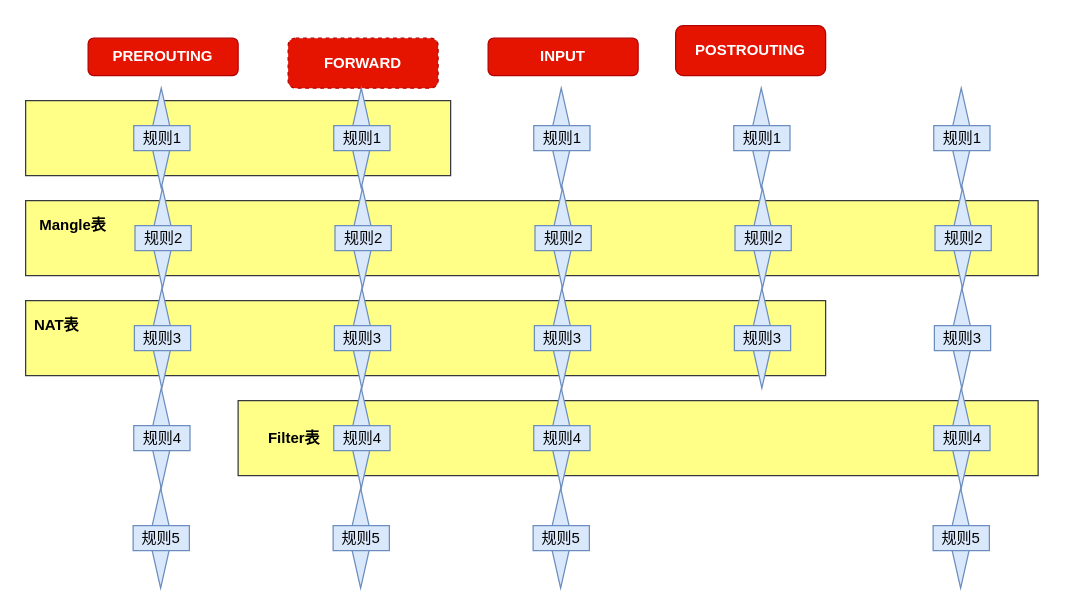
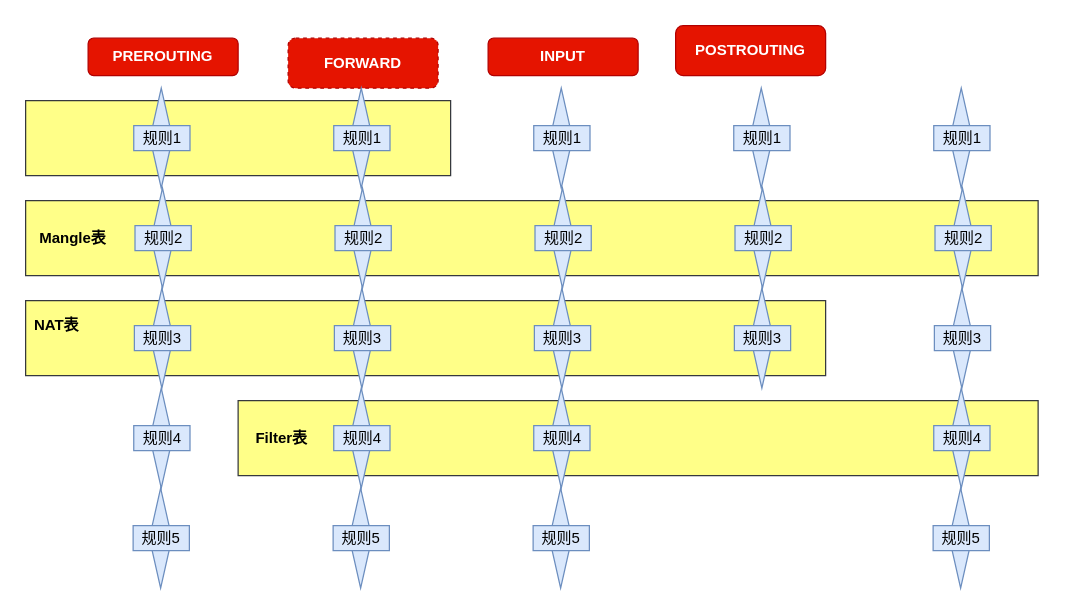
node "Mangle表": moved (73, 226) -> (73, 238)
node "Filter表": moved (294, 438) -> (282, 438)
